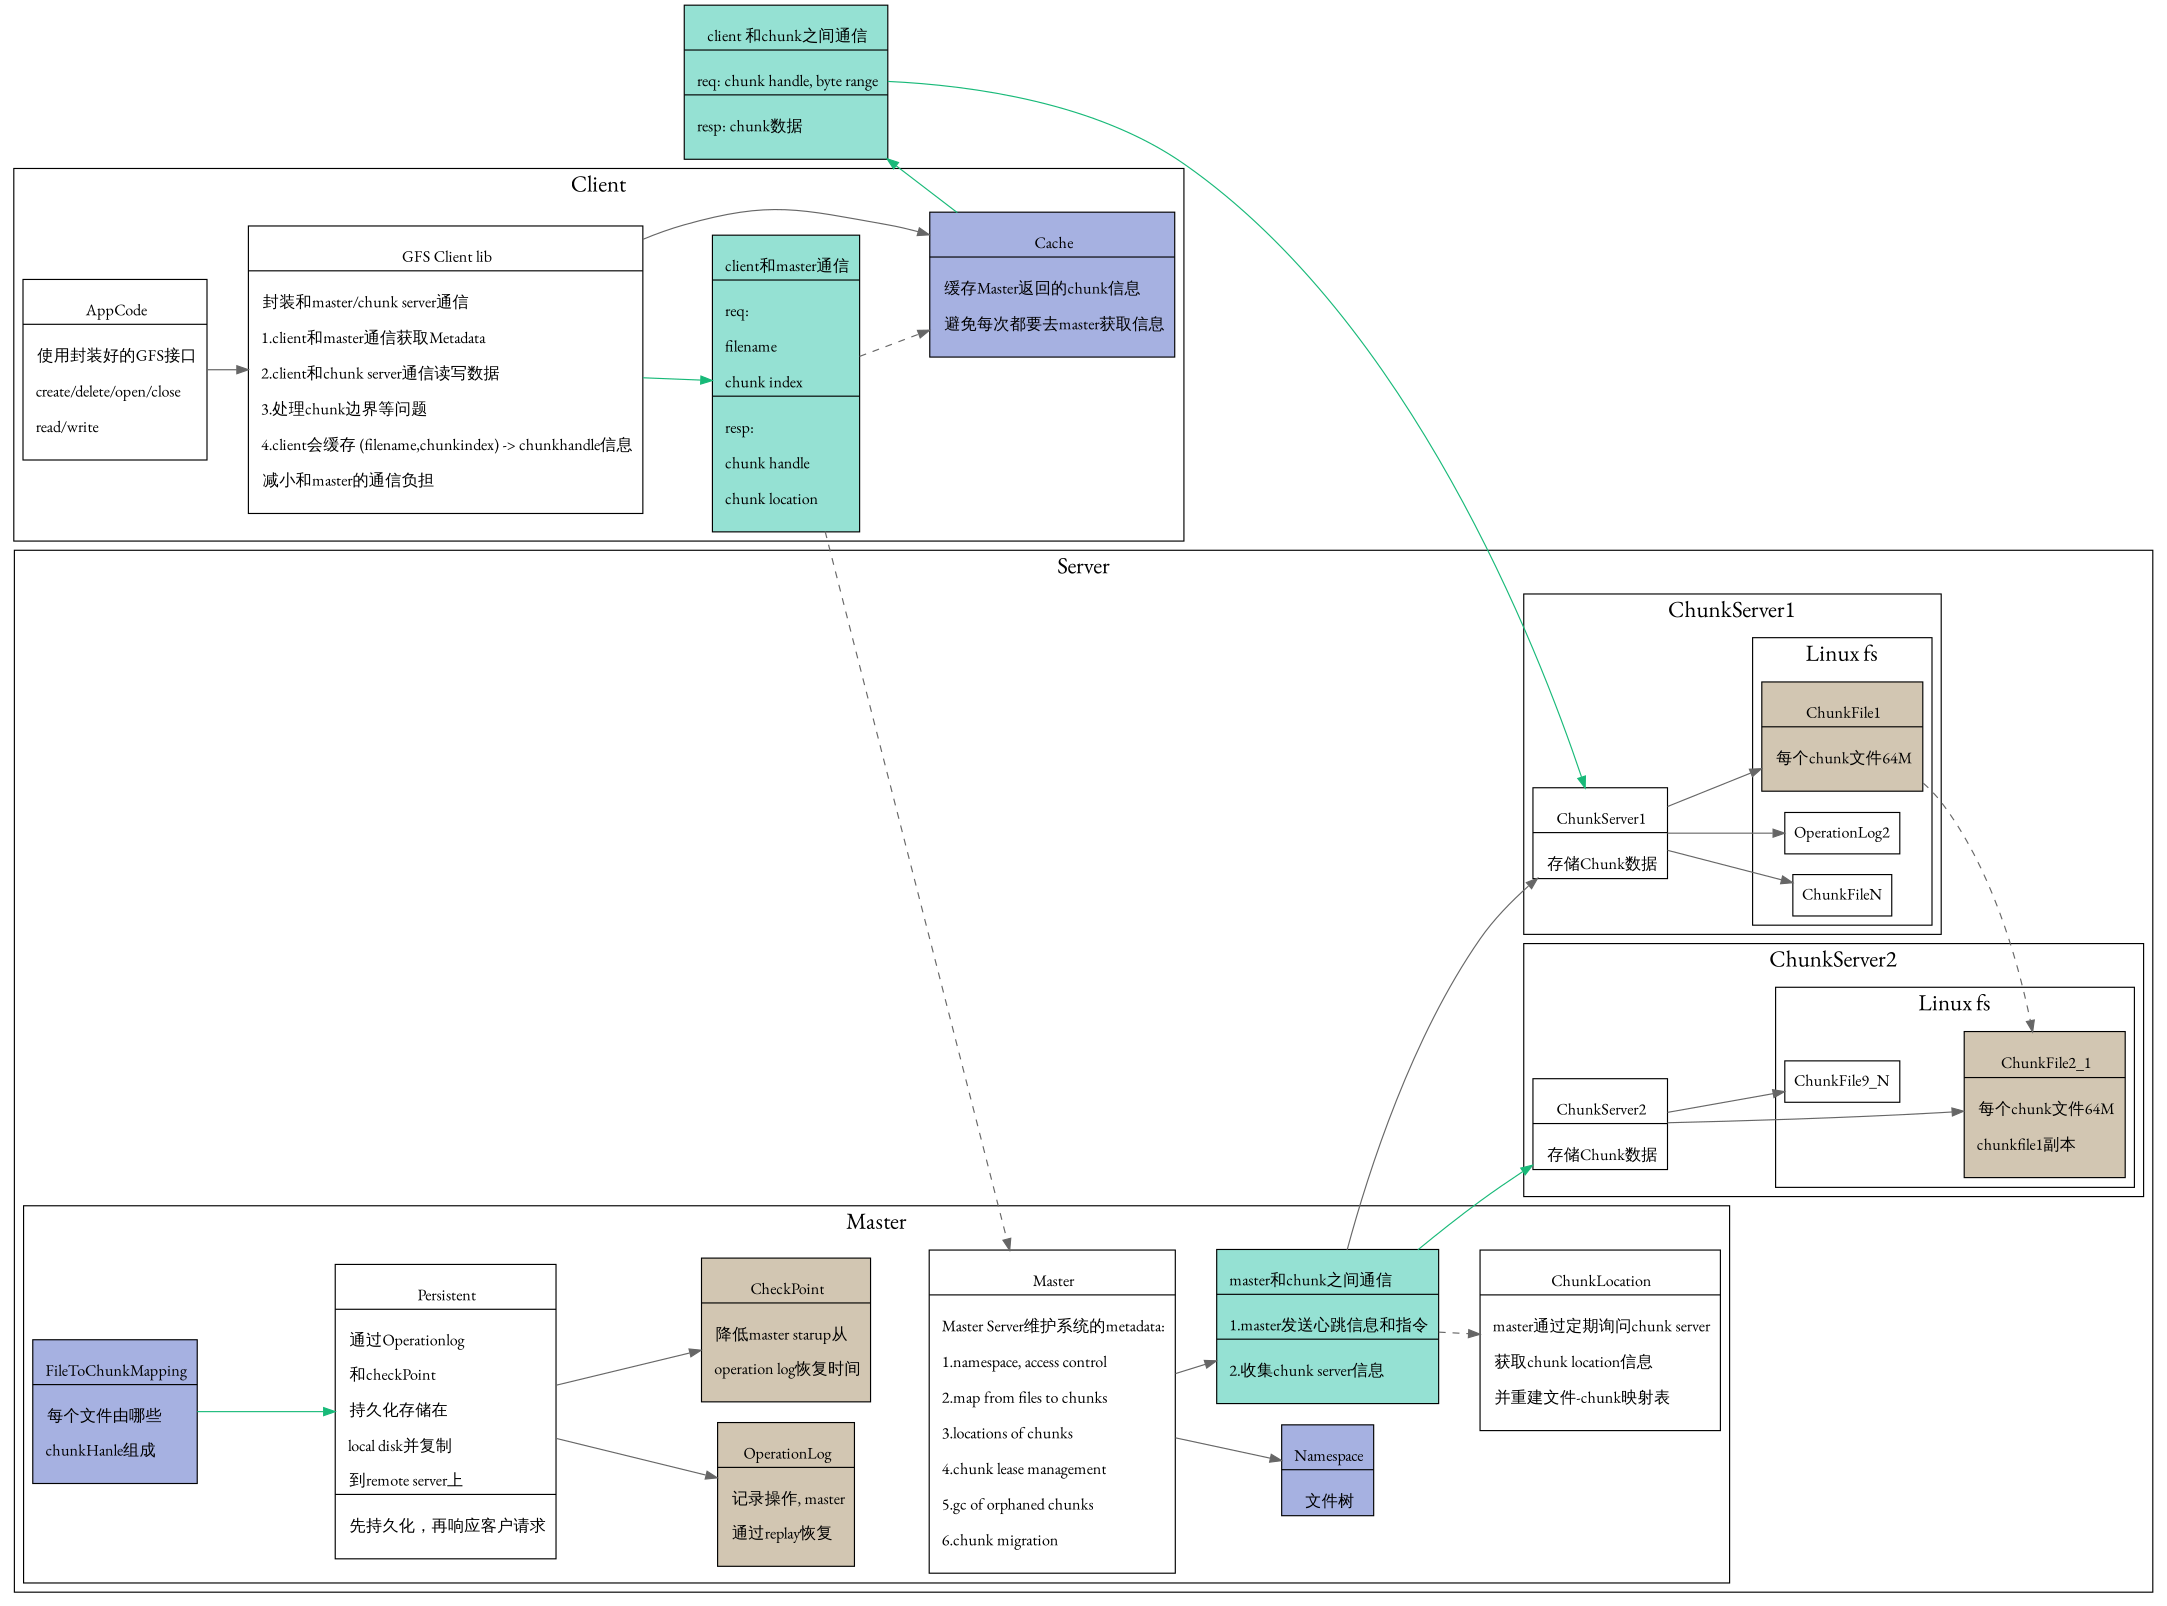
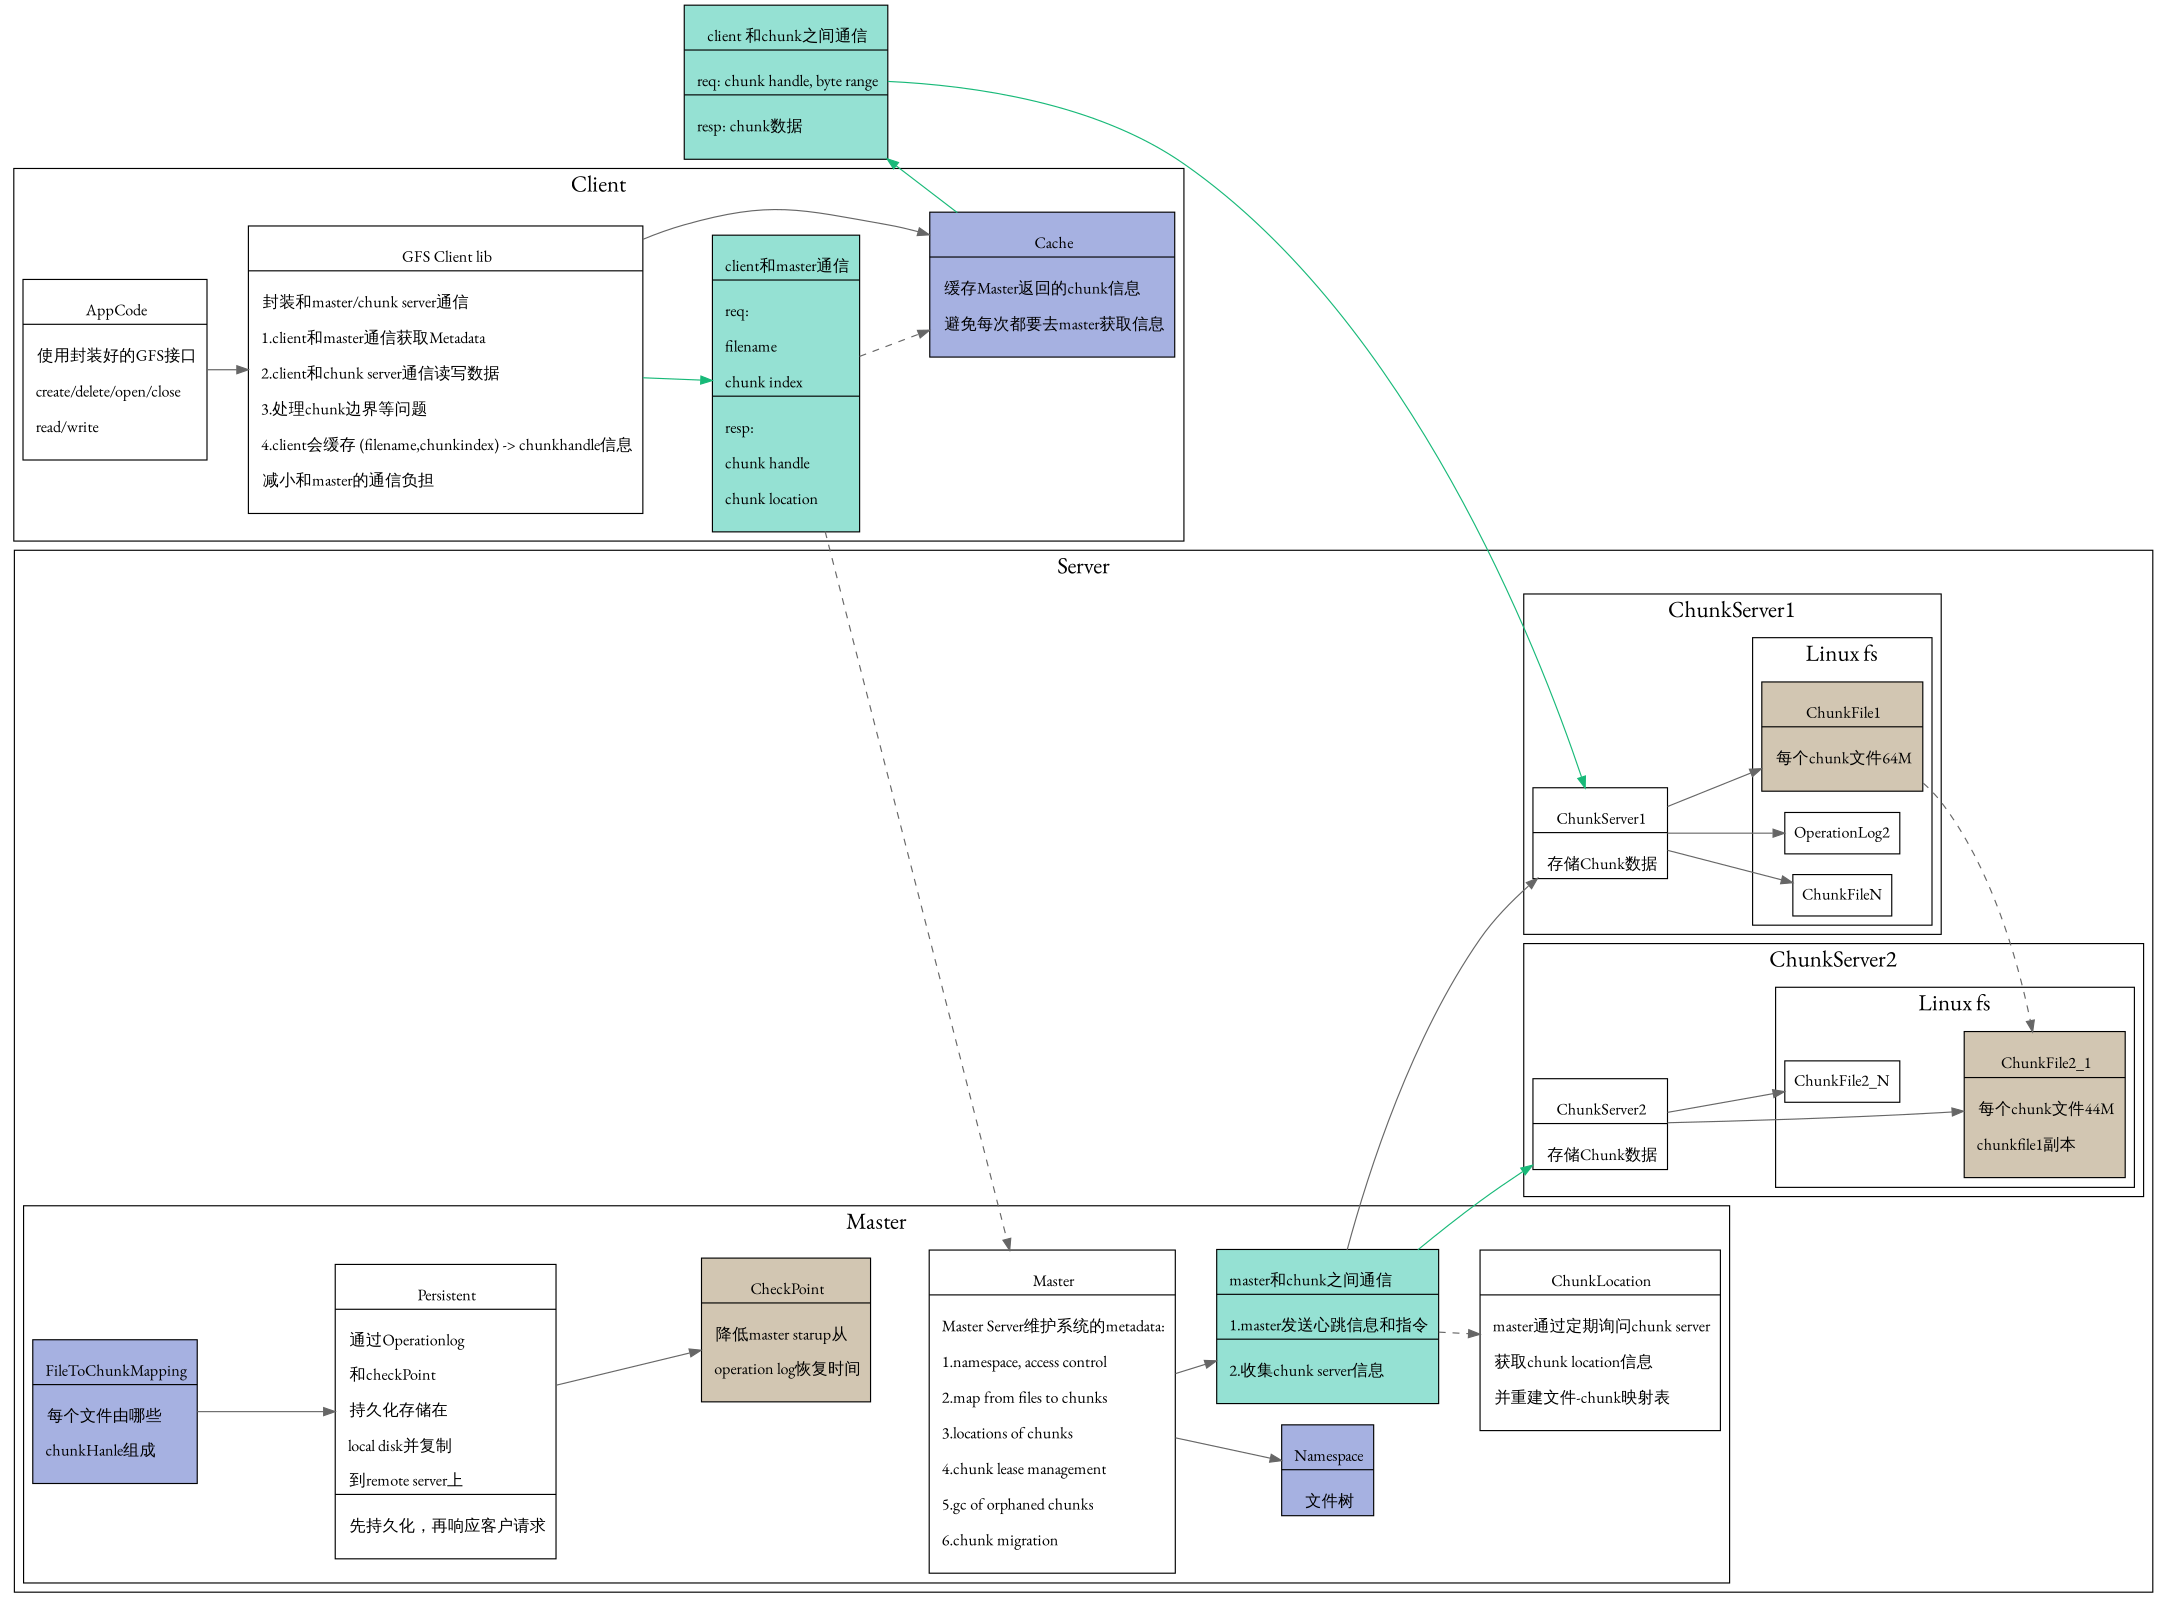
node "ChunkFile9_N": label "ChunkFile9_N" -> "ChunkFile2_N"
node "ChunkFile2_1": text "每个chunk文件64M" -> "每个chunk文件44M"
edge "FileToChunkMapping" -> "Persistent": color #17b978 -> gray40
node "OperationLog": removed
